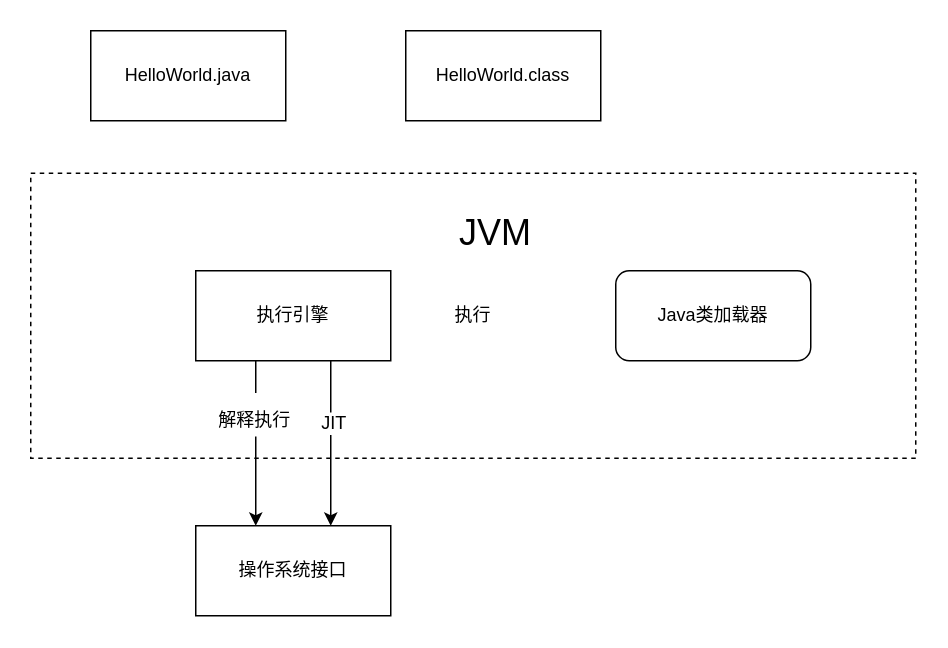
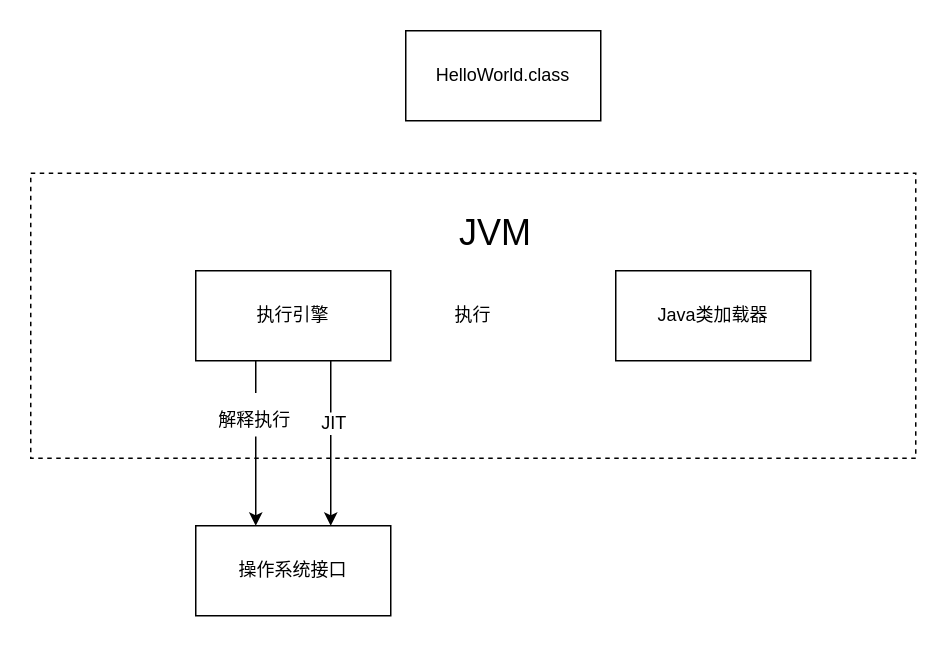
node "HelloWorld.java": removed
node "Java类加载器": shape rounded rectangle -> rectangle
